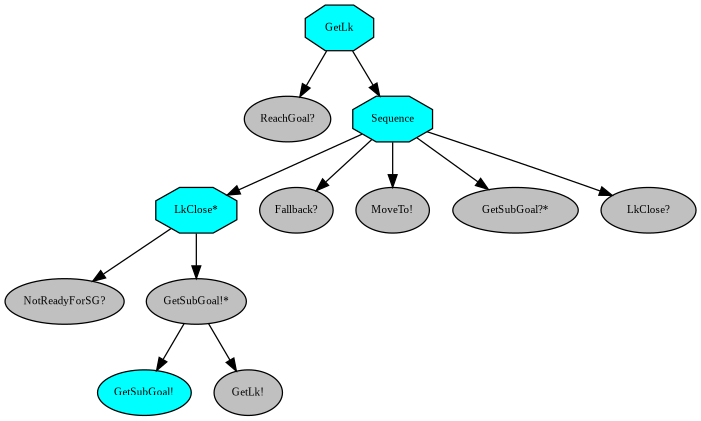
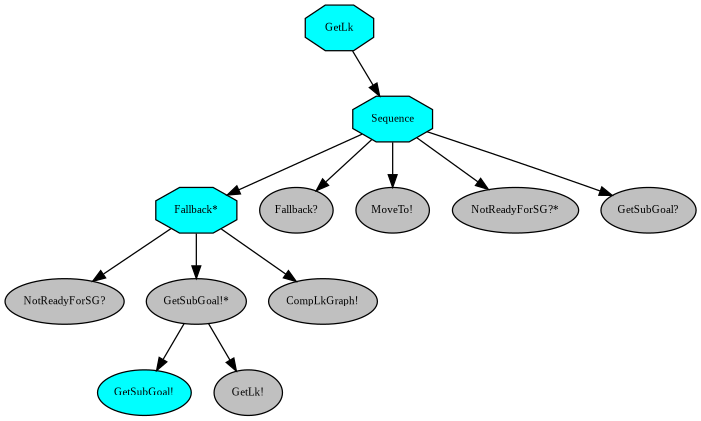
node "ReachGoal?": removed
node "LkClose*": label "LkClose*" -> "Fallback*"
node "GetSubGoal?*": label "GetSubGoal?*" -> "NotReadyForSG?*"
node "LkClose?": label "LkClose?" -> "GetSubGoal?"
node "CompLkGraph!": added
